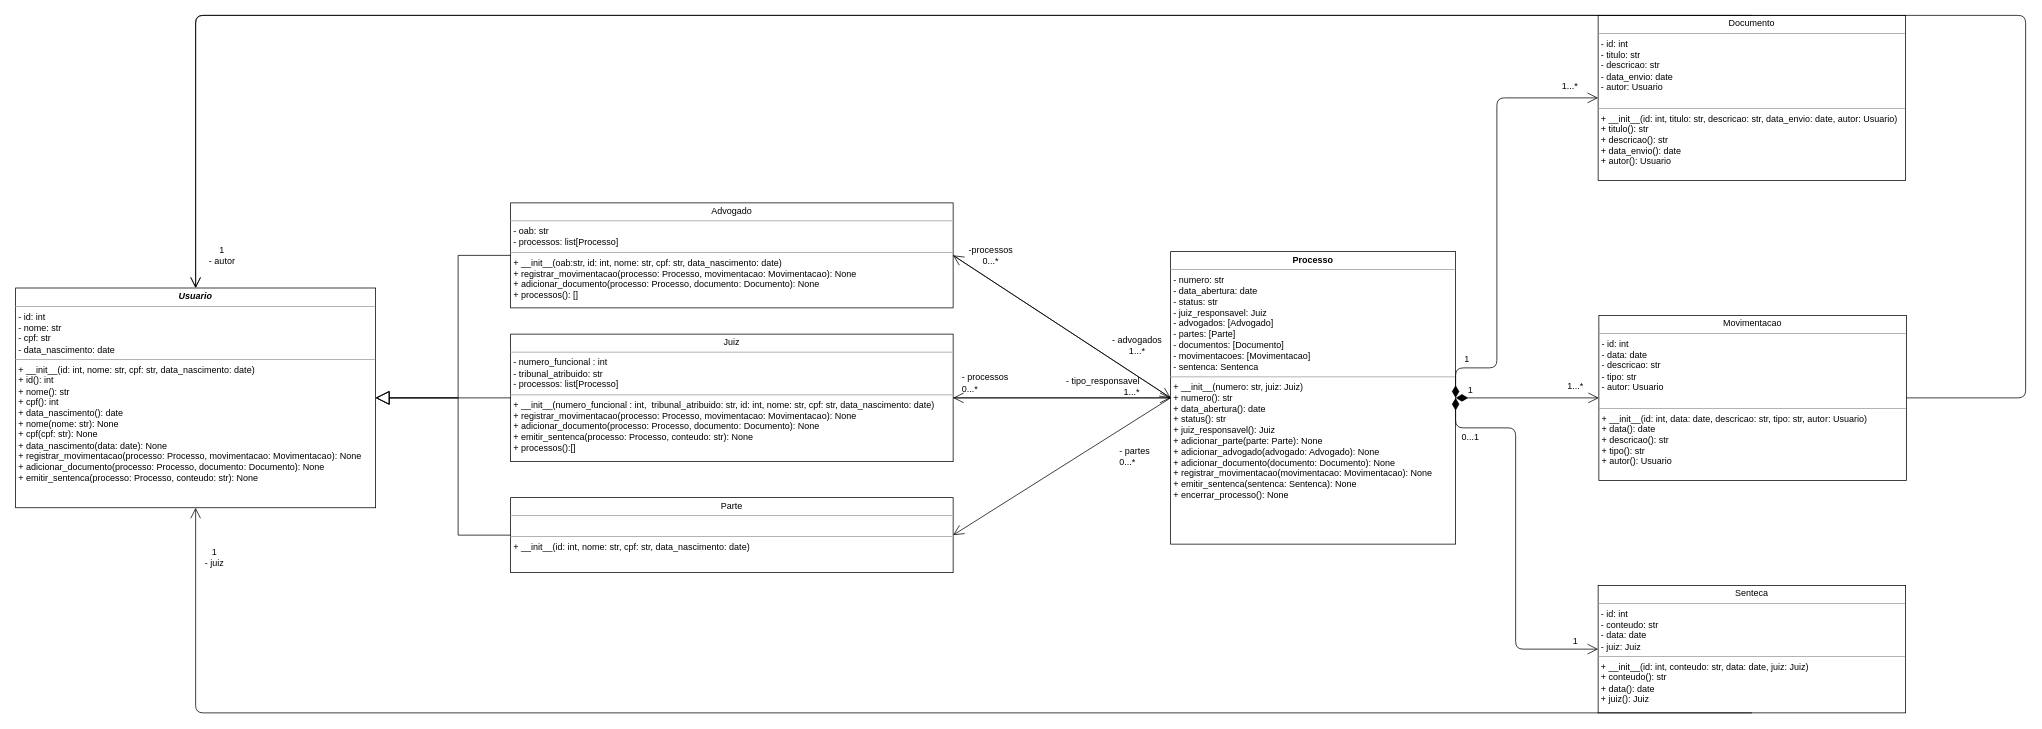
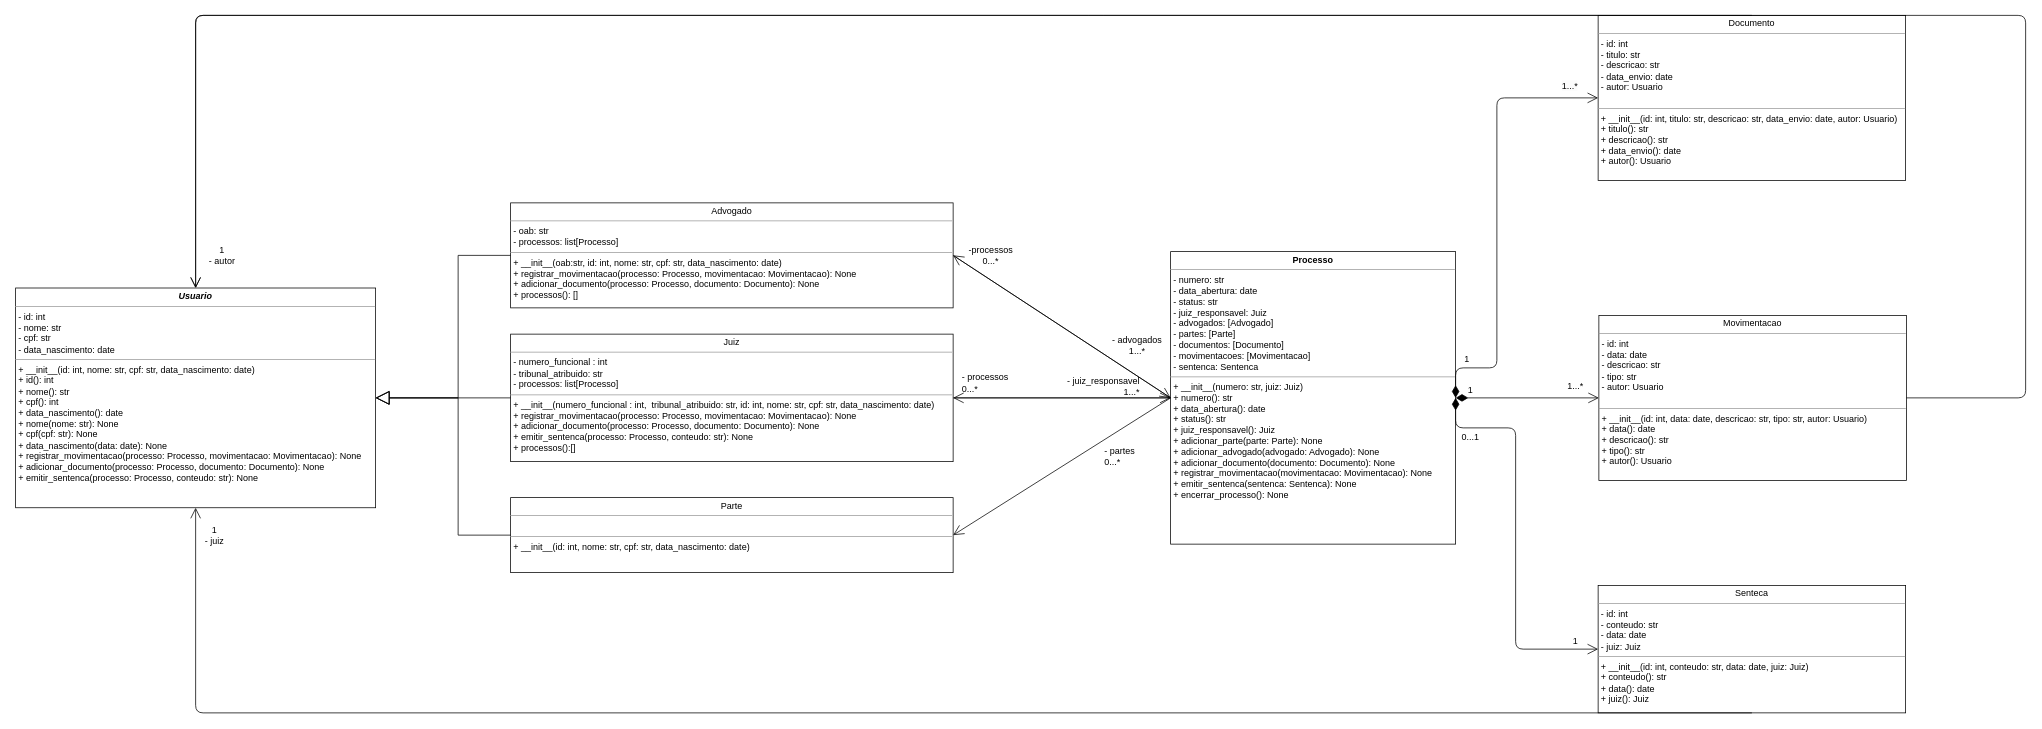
node "- tipo_responsavel 1...*": label "- tipo_responsavel 1...*" -> "- juiz_responsavel 1...*"
node "- partes 0...*": moved (1140, 456) -> (1125, 456)
node "1 - juiz": moved (214, 558) -> (214, 535)
